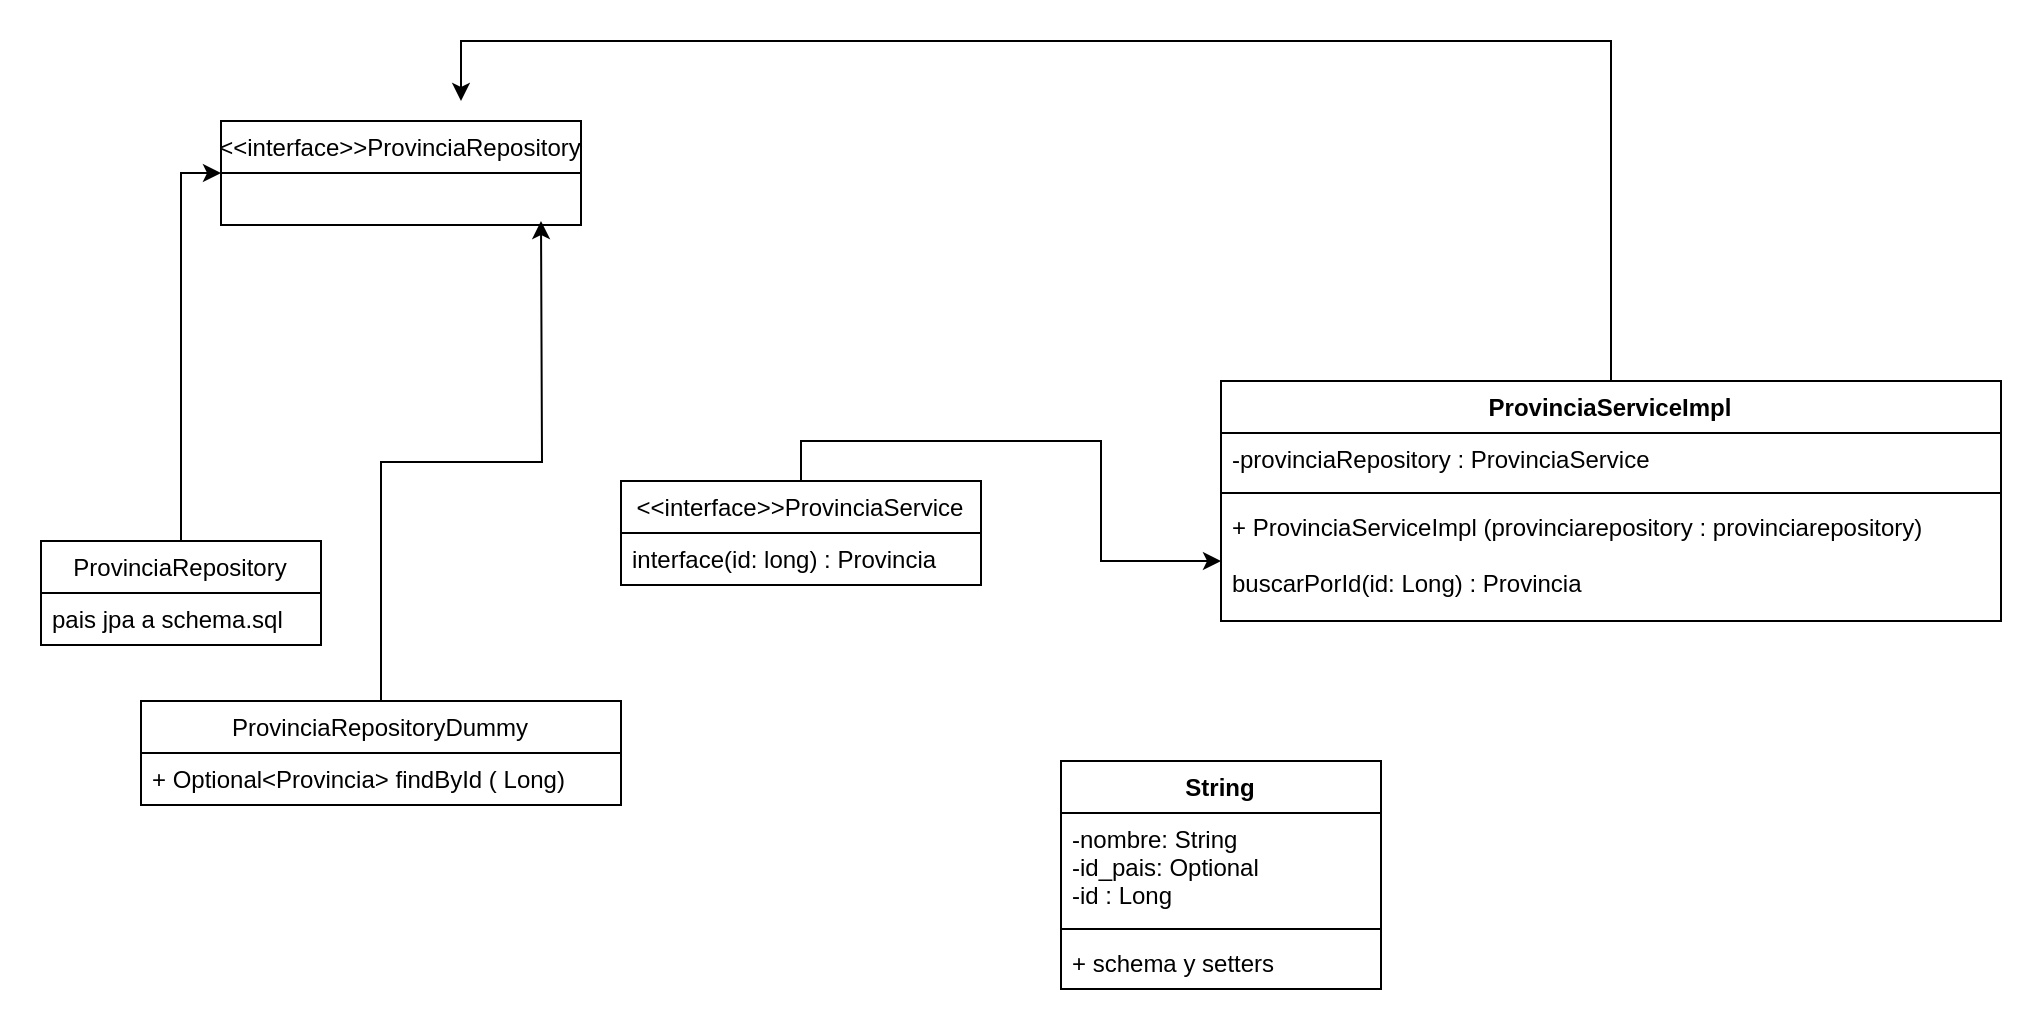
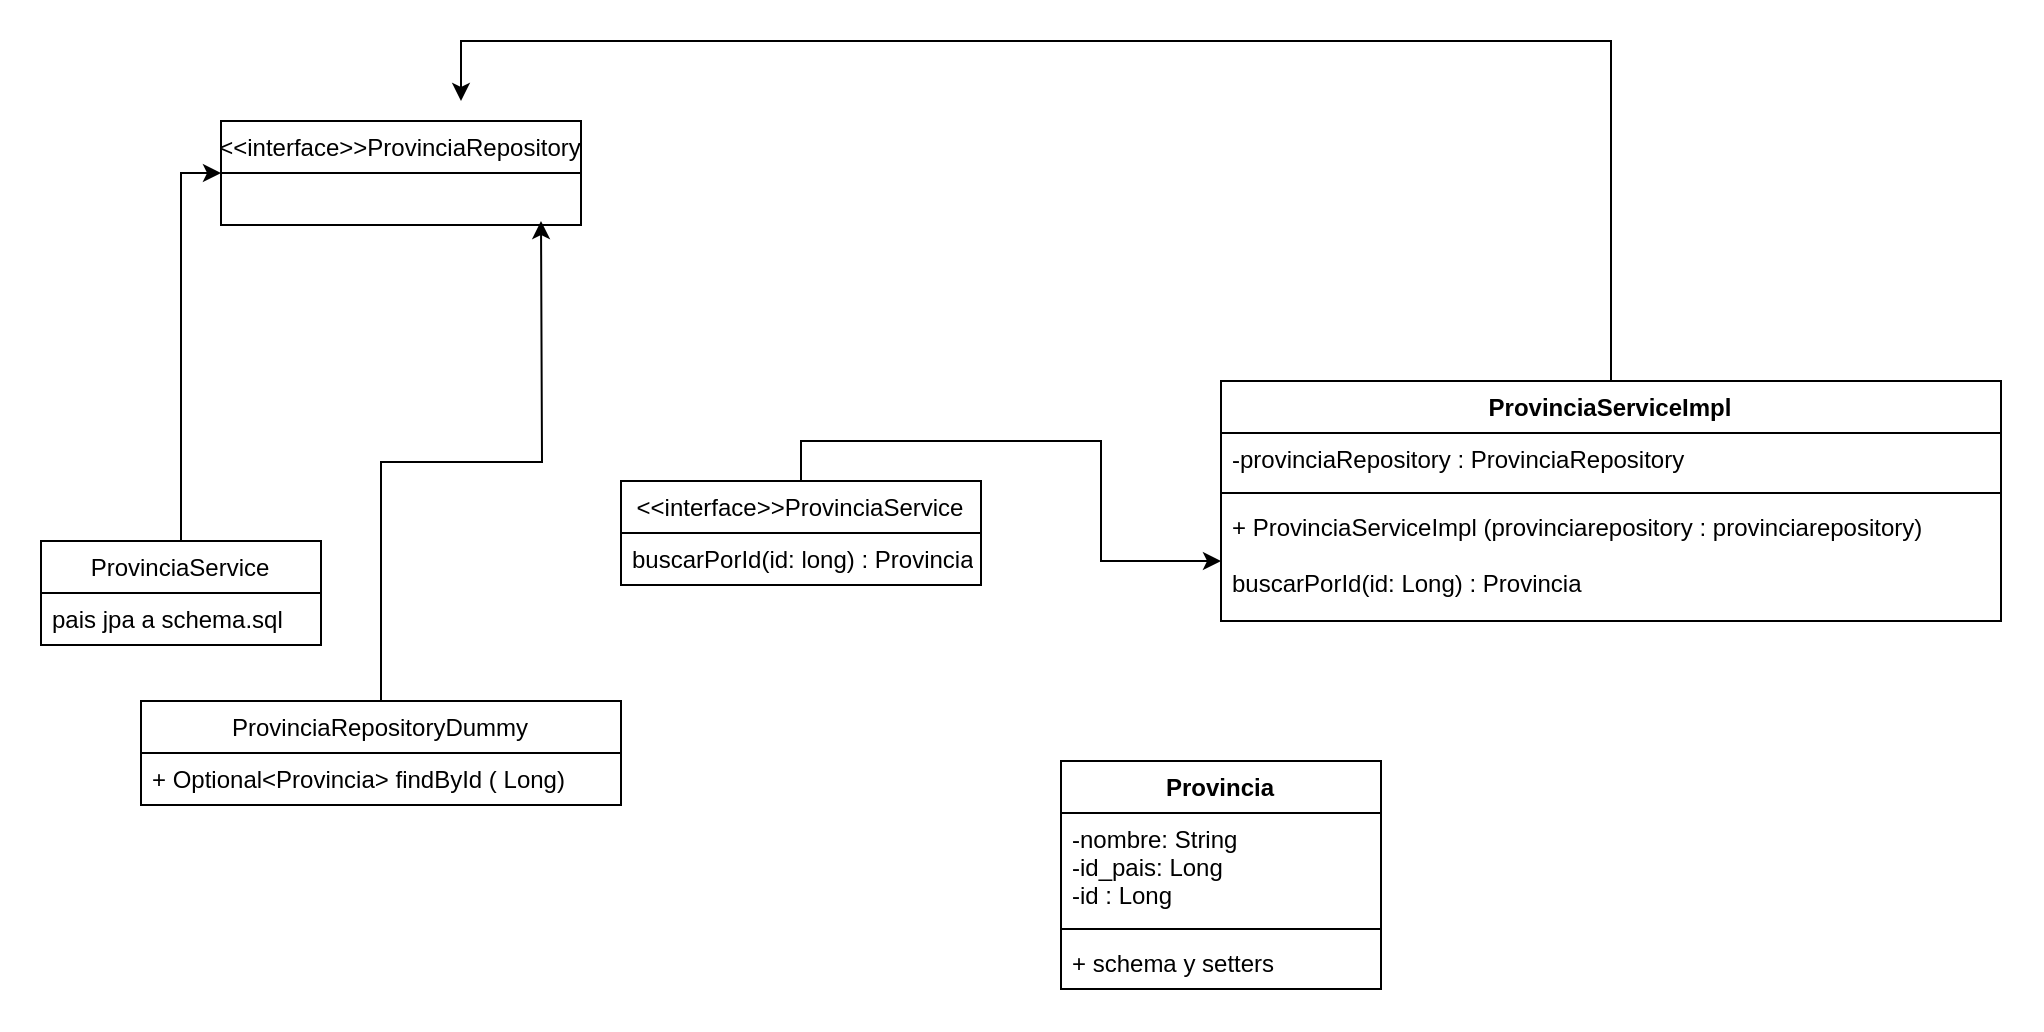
node "-provinciaRepository : ProvinciaService": label "-provinciaRepository : ProvinciaService" -> "-provinciaRepository : ProvinciaRepository"
node "interface(id: long) : Provincia": label "interface(id: long) : Provincia" -> "buscarPorId(id: long) : Provincia"
node "ProvinciaRepository": label "ProvinciaRepository" -> "ProvinciaService"
node "String": label "String" -> "Provincia"
node "-nombre: String -id_pais: Optional -id : Long": label "-nombre: String -id_pais: Optional -id : Long" -> "-nombre: String -id_pais: Long -id : Long"
